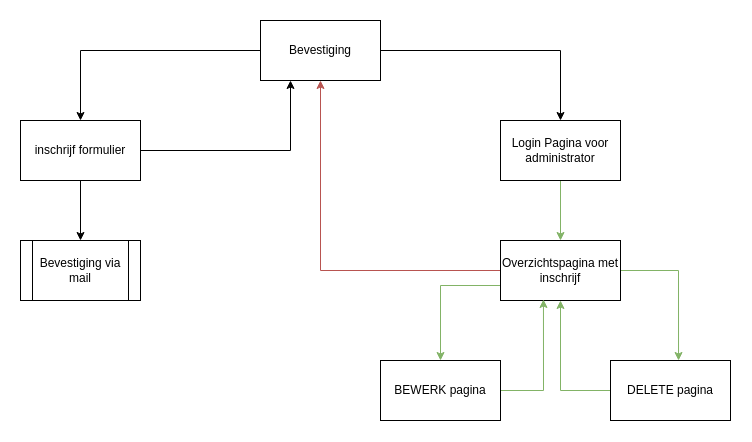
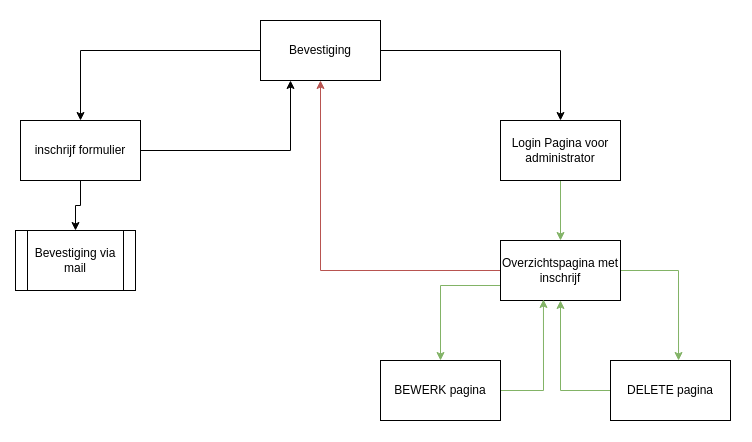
node "Bevestiging via mail": moved (81, 271) -> (76, 261)
